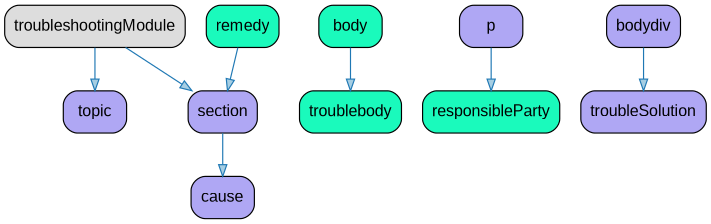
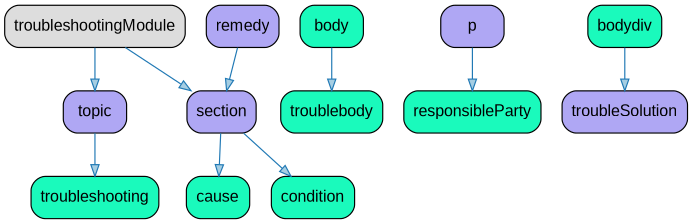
node "remedy": fillcolor #1afabc -> #afa7f4
node "bodydiv": fillcolor #afa7f4 -> #1afabc
node "troubleshooting": added
node "cause": fillcolor #afa7f4 -> #1afabc
node "condition": added
